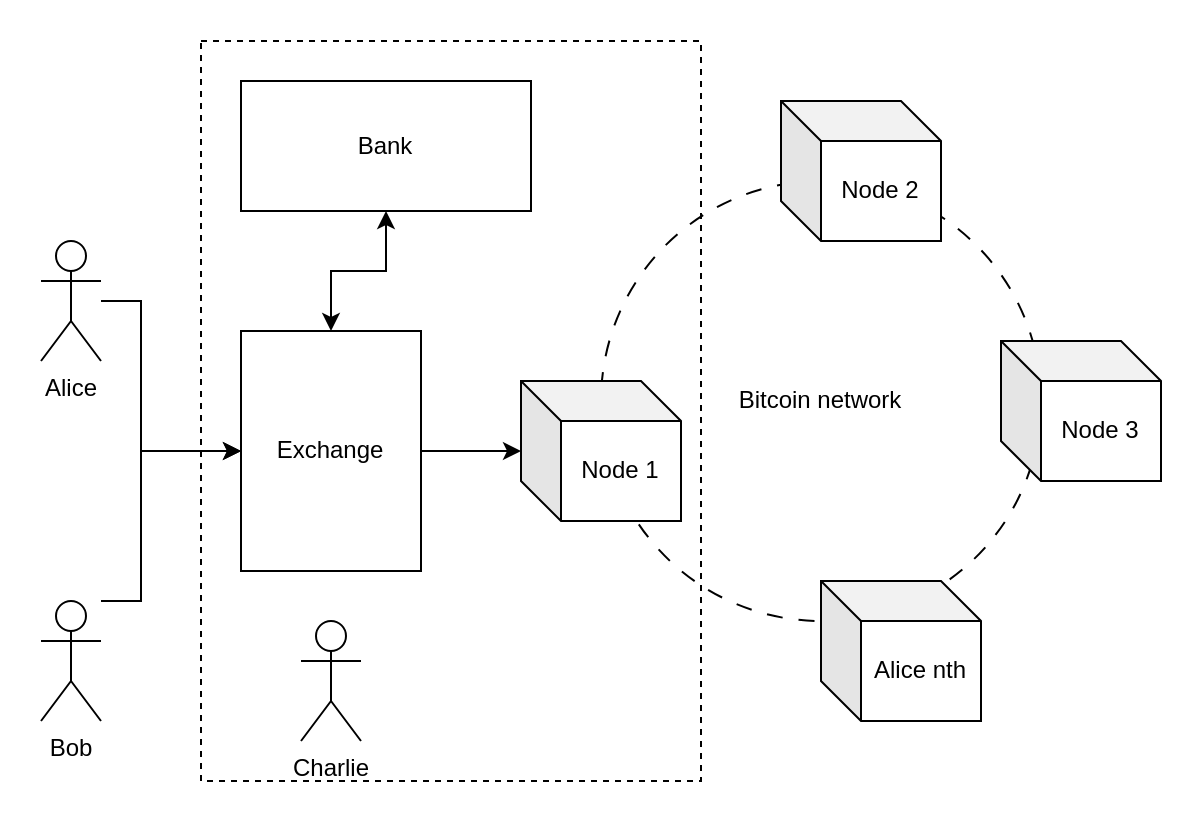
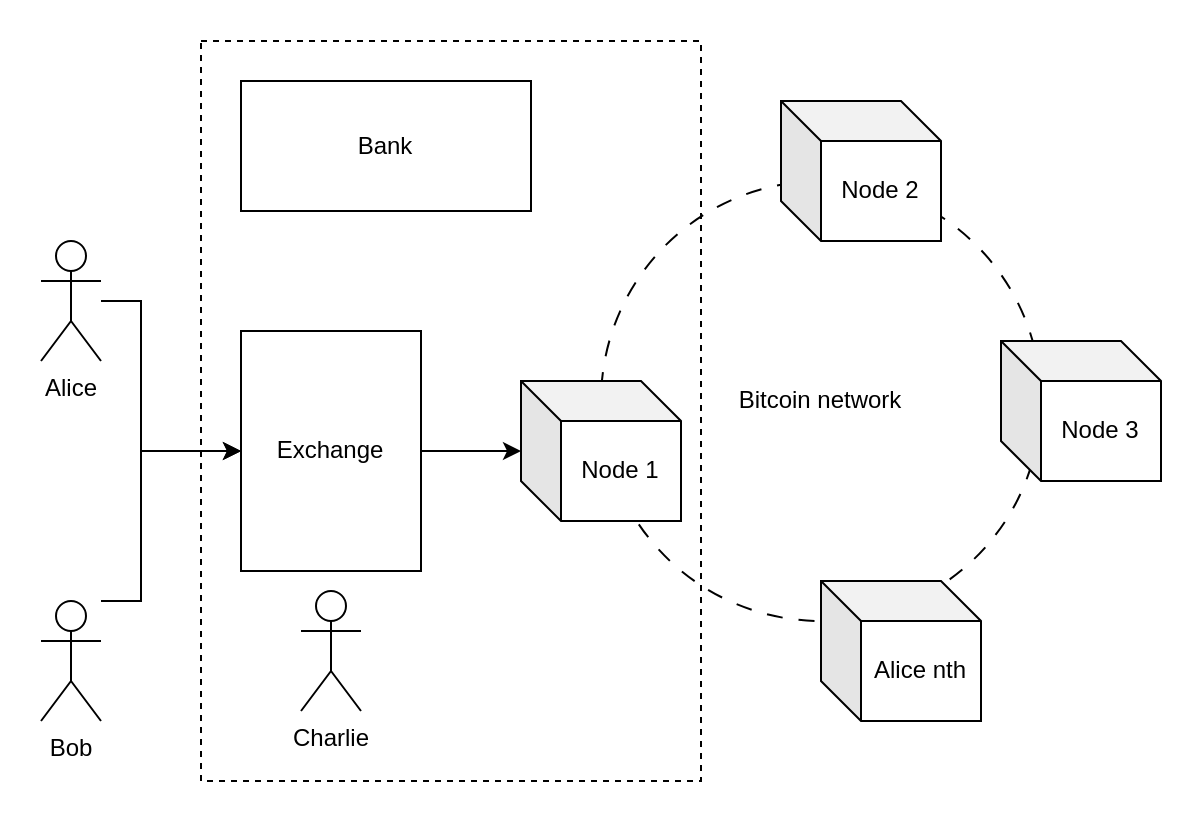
edge "Bank" -- "Exchange": removed
node "Charlie": moved (331, 681) -> (331, 651)
